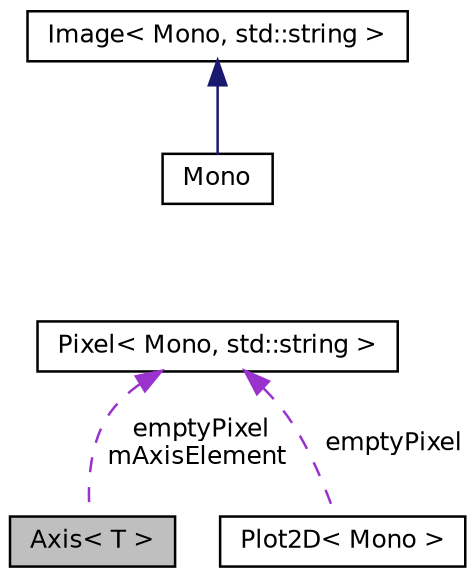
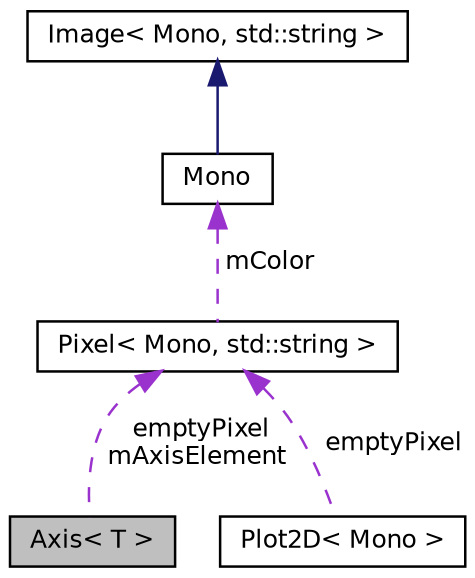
edge "Pixel< Mono, std::string >" -> "Mono": added, label "mColor"
